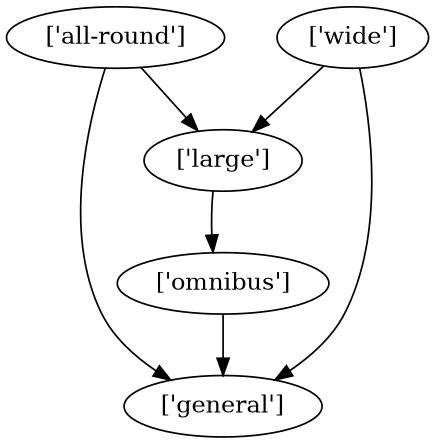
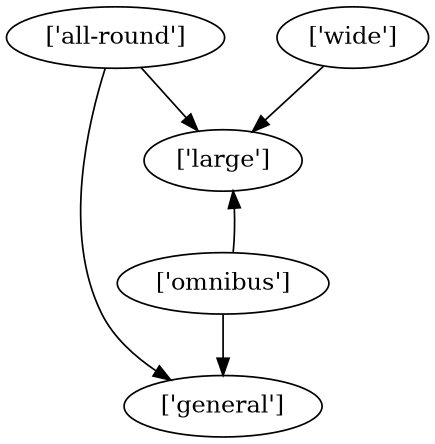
edge "['large']" -> "['omnibus']": reversed
edge "['wide']" -> "['general']": removed
